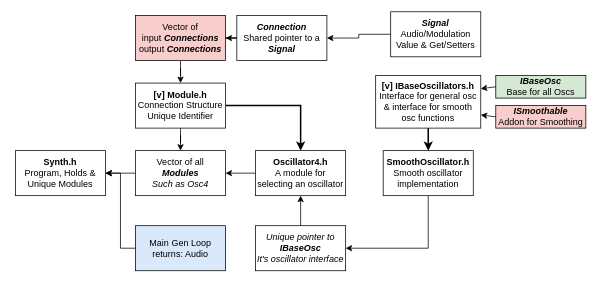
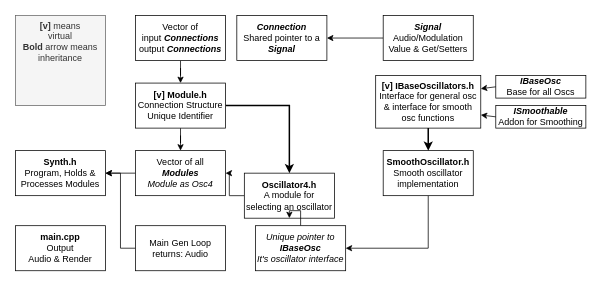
node "Signal Audio/Modulation Value & Get/Setters": moved (435, 34) -> (428, 38)
node "Vector of input Connections output Connections": fillcolor #f8cecc -> #ffffff
edge "Connection Shared pointer to a Signal" -> "Vector of input Connections output Connections": removed
node "[v] means virtual Bold arrow means inheritance": added
node "IBaseOsc Base for all Oscs": fillcolor #d5e8d4 -> #ffffff
node "ISmoothable Addon for Smoothing": fillcolor #f8cecc -> #ffffff
node "Synth.h Program, Holds & Unique Modules": label "Synth.h Program, Holds & Unique Modules" -> "Synth.h Program, Holds & Processes Modules"
node "Vector of all Modules Such as Osc4": label "Vector of all Modules Such as Osc4" -> "Vector of all Modules Module as Osc4"
node "Oscillator4.h A module for selecting an oscillator": moved (300, 173) -> (289, 195)
node "main.cpp Output Audio & Render": added
node "Main Gen Loop returns: Audio": fillcolor #dae8fc -> #ffffff
